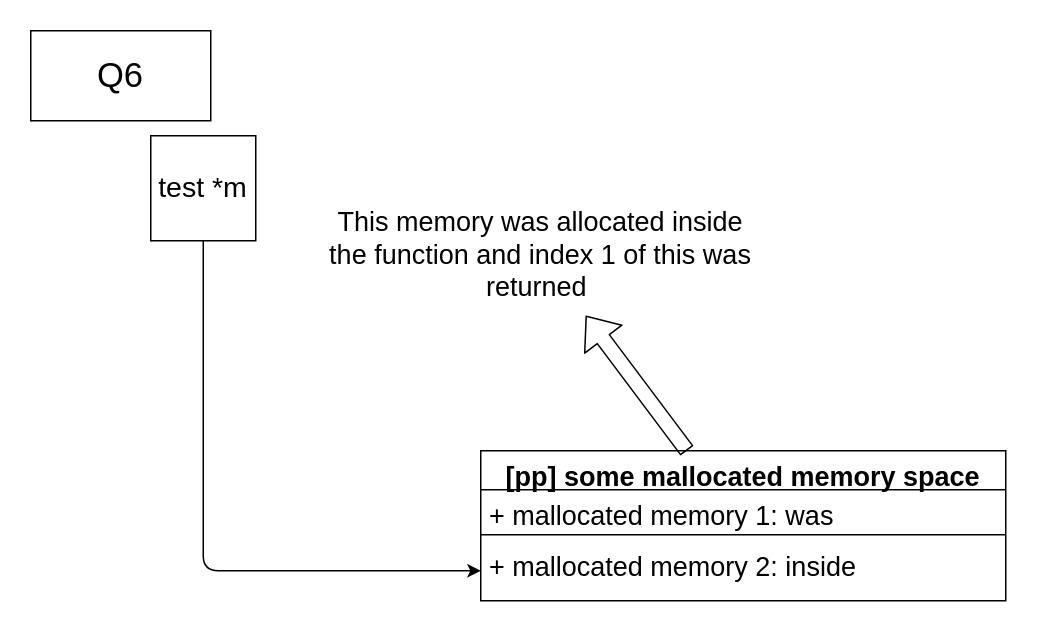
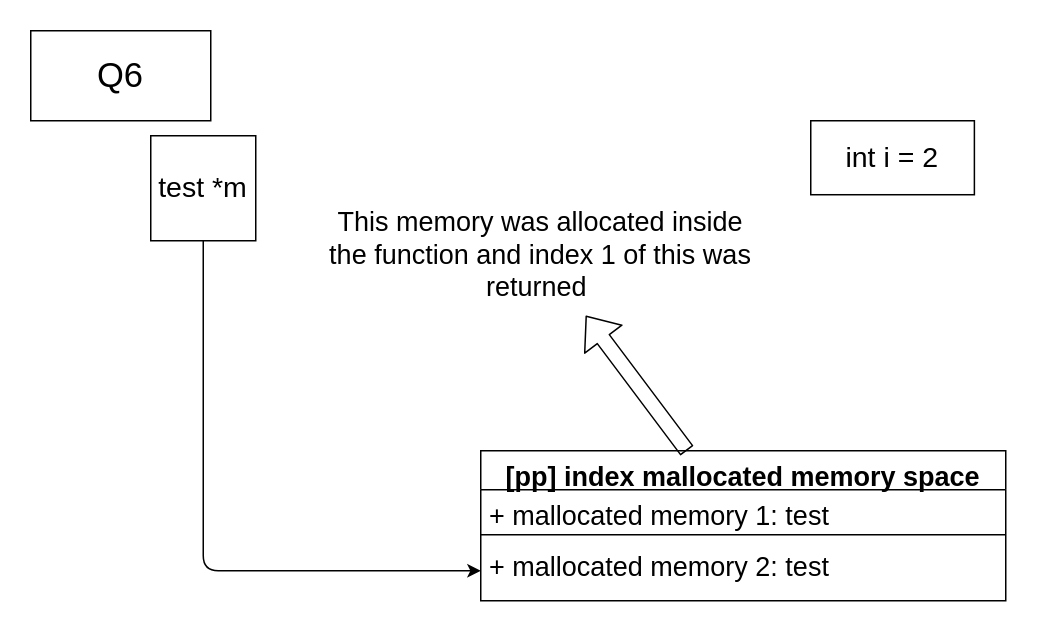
node "int i = 2": added
node "[pp] some mallocated memory space": label "[pp] some mallocated memory space" -> "[pp] index mallocated memory space"
node "+ mallocated memory 1: was": label "+ mallocated memory 1: was" -> "+ mallocated memory 1: test"
node "+ mallocated memory 2: inside": label "+ mallocated memory 2: inside" -> "+ mallocated memory 2: test"
